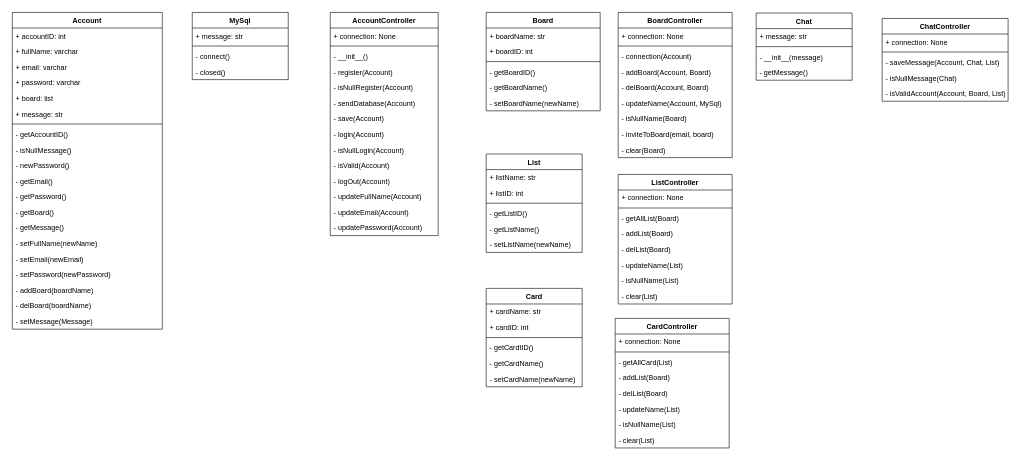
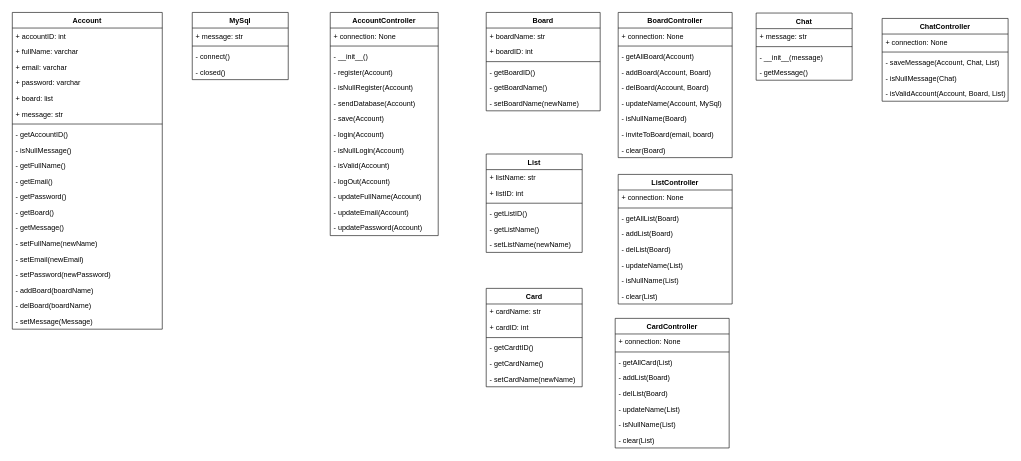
node "- connection(Account)": label "- connection(Account)" -> "- getAllBoard(Account)"
node "- newPassword()": label "- newPassword()" -> "- getFullName()"
